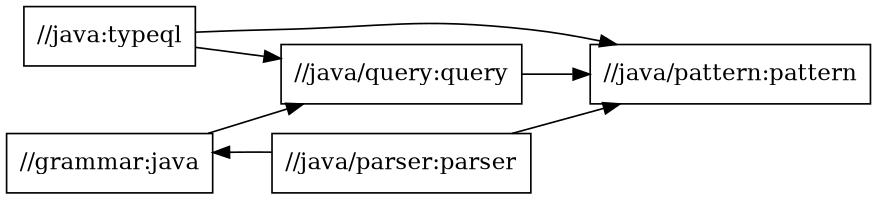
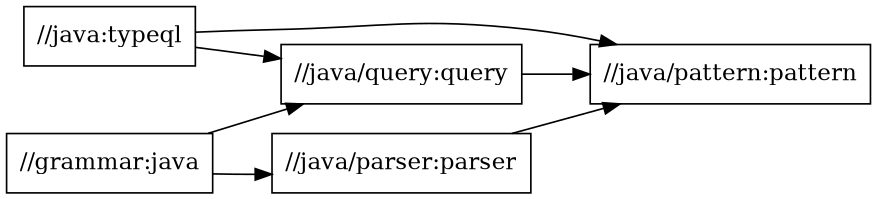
edge "//java/parser:parser" -> "//grammar:java": reversed
